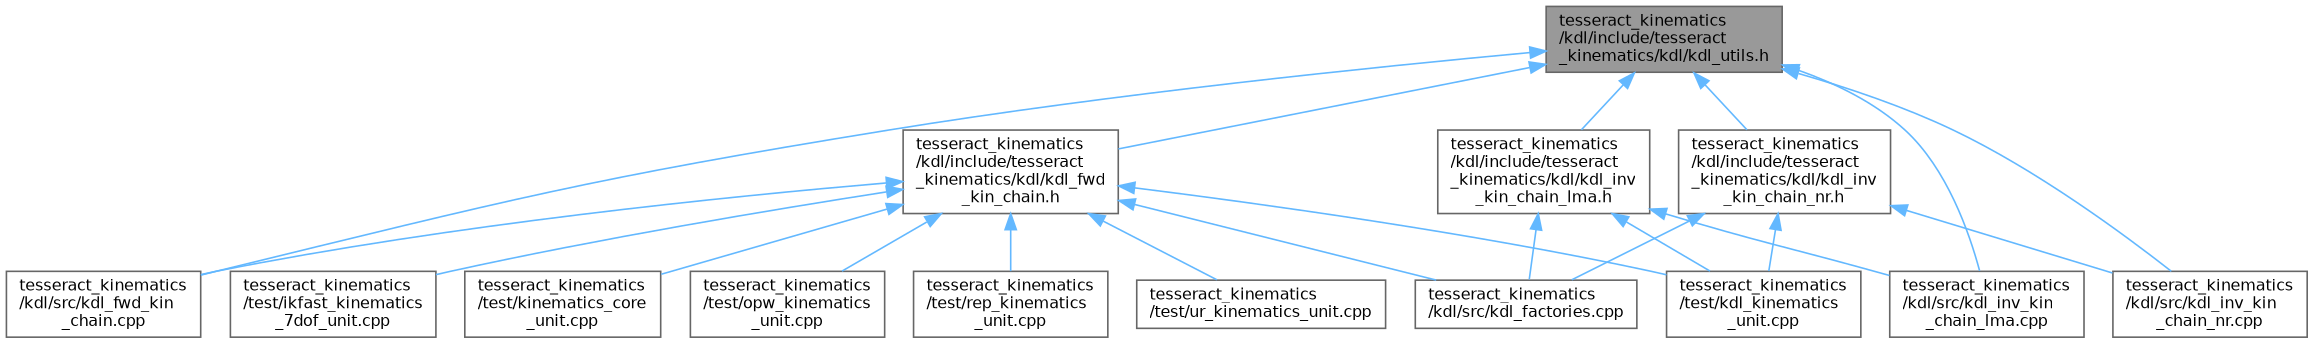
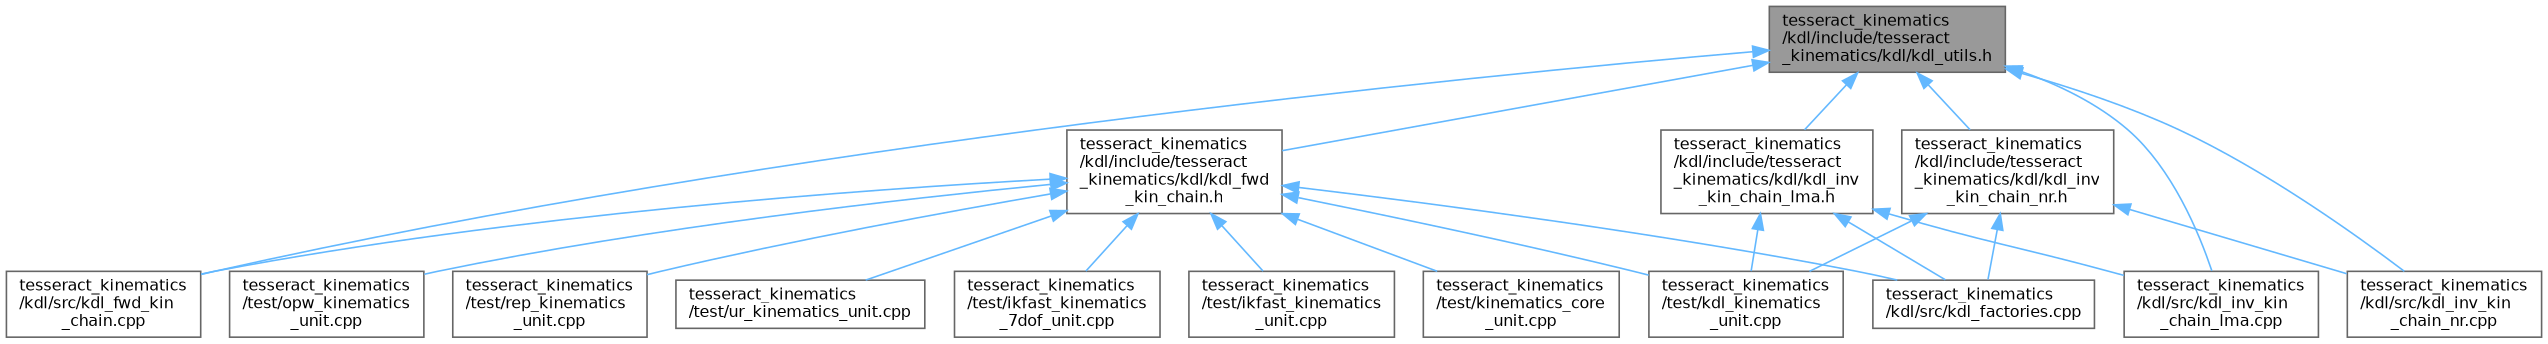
node "tesseract_kinematics /test/ikfast_kinematics _unit.cpp": added
